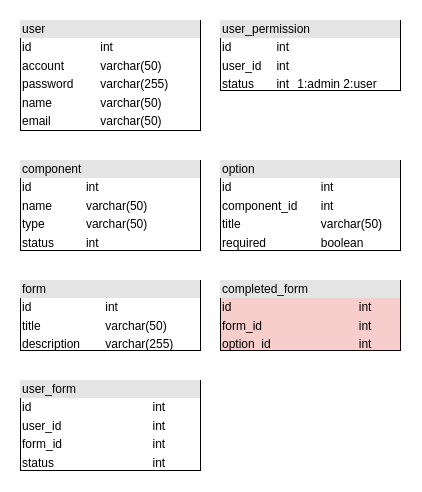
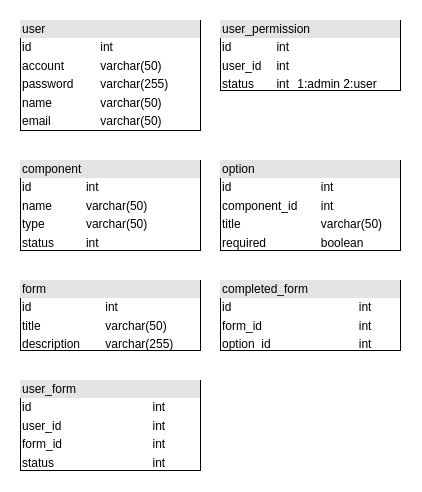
node "completed_form id int form_id int option_id int": fillcolor #f8cecc -> #ffffff
